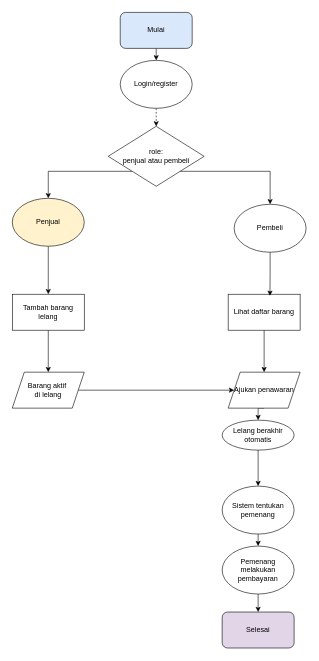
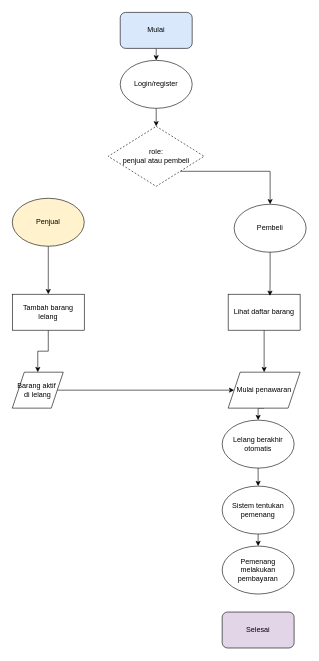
edge "Login/register" -> "role: penjual atau pembeli": style dashed -> solid
node "role: penjual atau pembeli": style solid -> dashed
edge "role: penjual atau pembeli" -> "Penjual": removed
node "Barang aktif di lelang": size 72x36 -> 51x36
node "Ajukan penawaran": label "Ajukan penawaran" -> "Mulai penawaran"
node "Lelang berakhir otomatis": size 72x30 -> 72x48
edge "Pemenang melakukan pembayaran" -> "Selesai": removed
